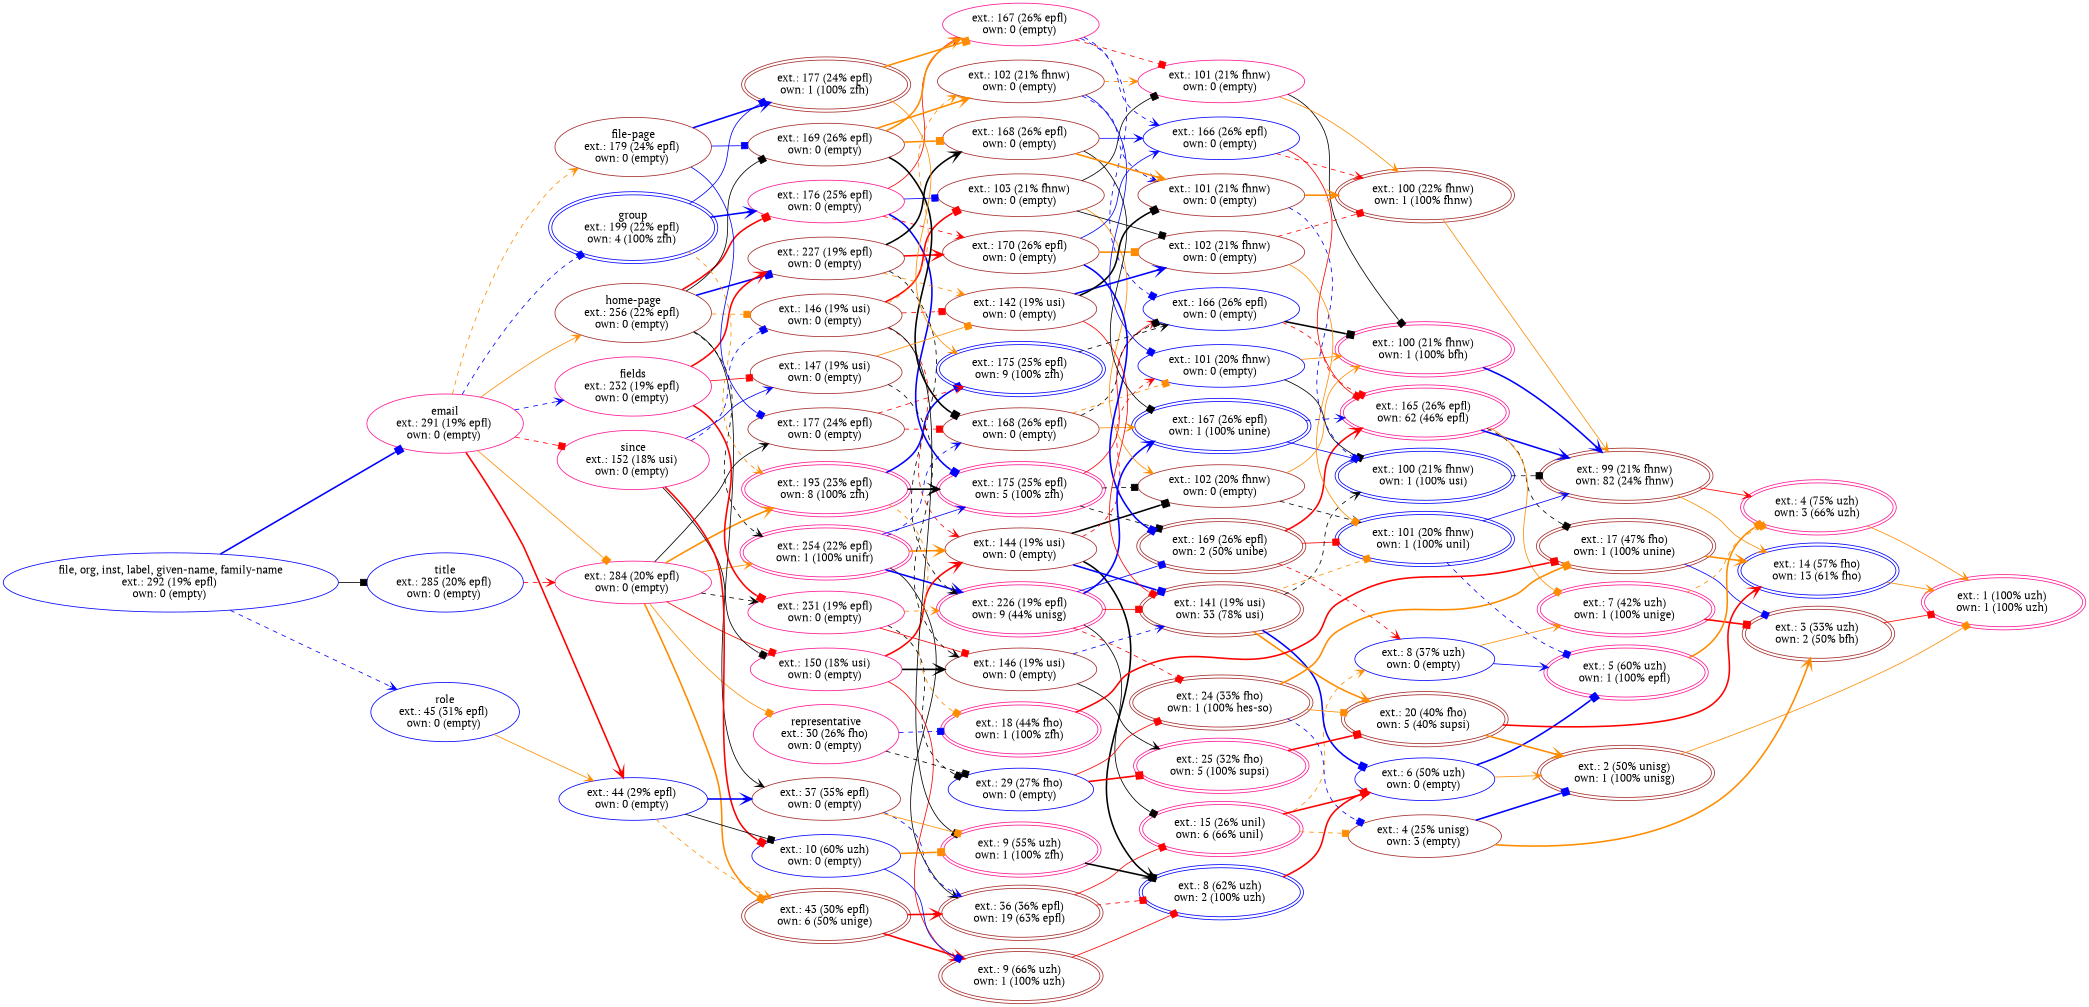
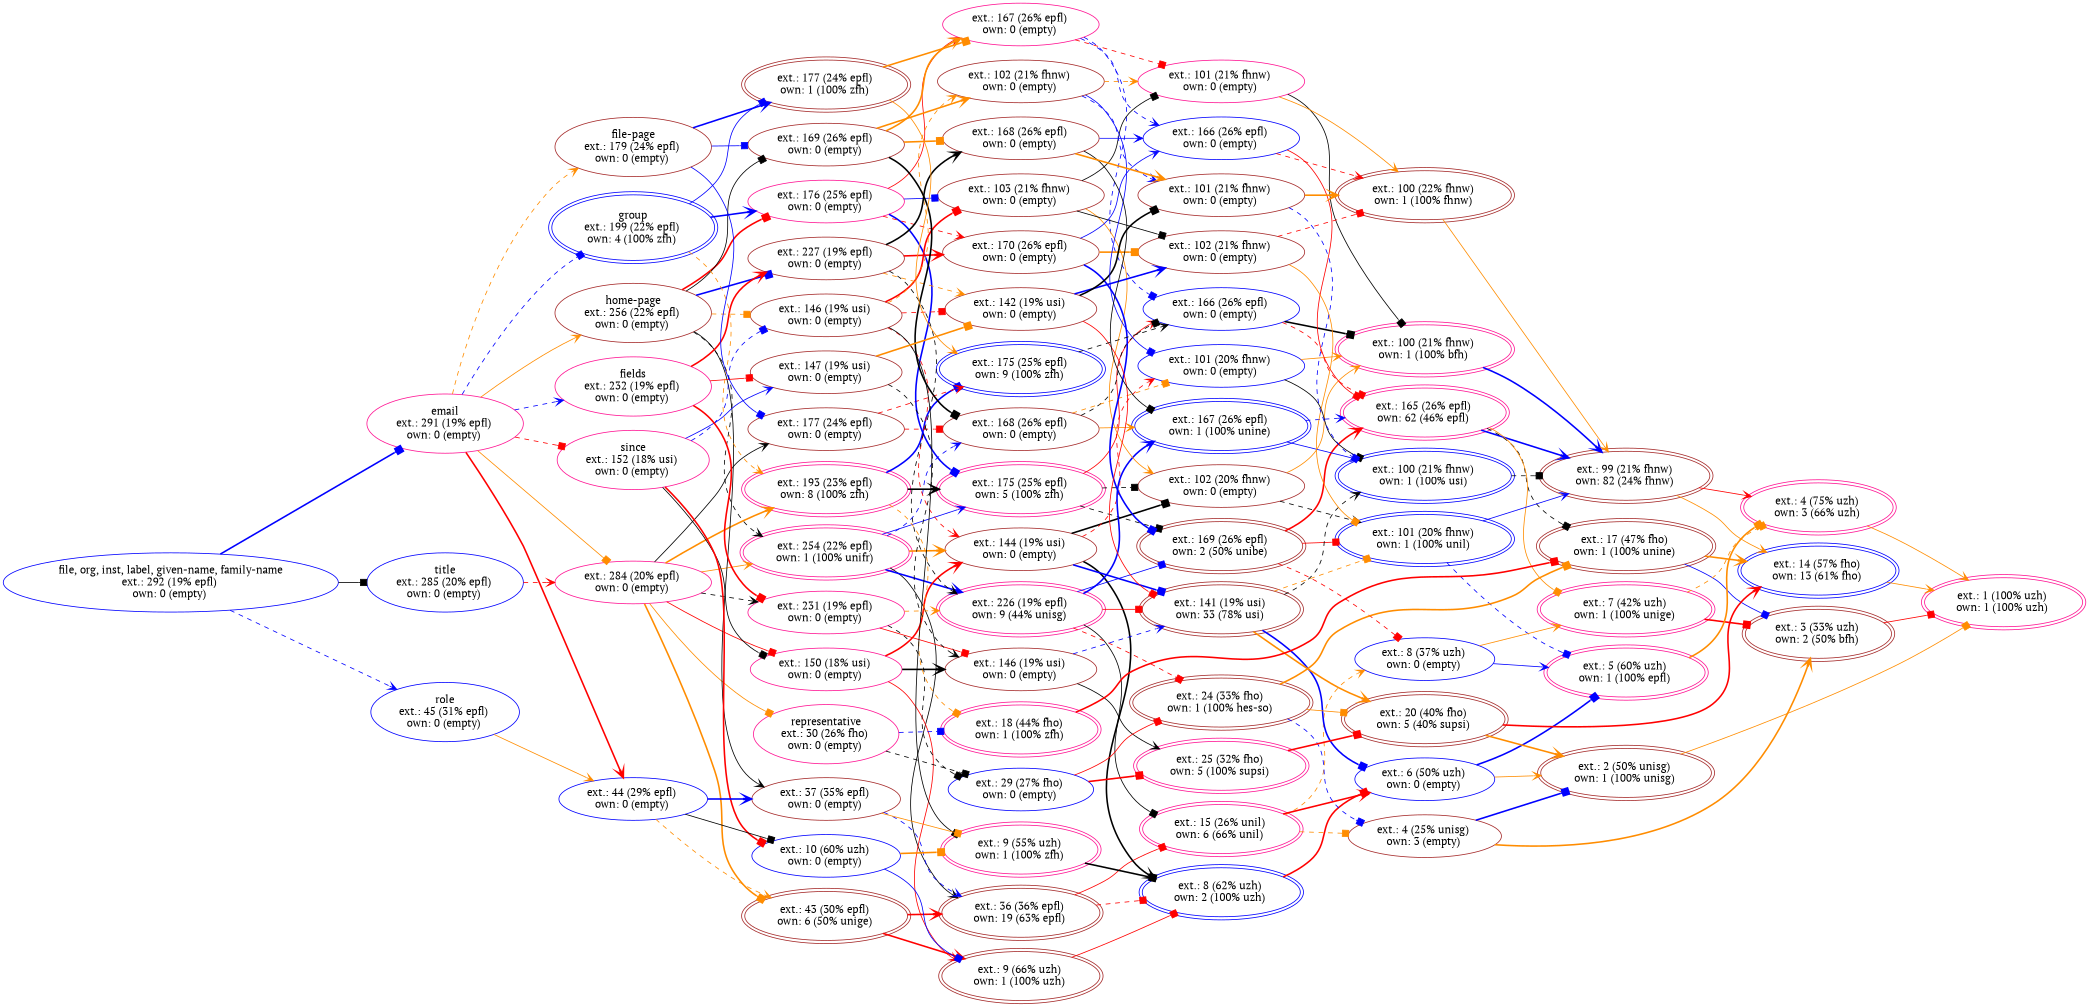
edge "ext.: 147 (19% usi) own: 0 (empty)" -> "ext.: 142 (19% usi) own: 0 (empty)": style solid -> bold
edge "ext.: 169 (26% epfl) own: 2 (50% unibe)" -> "ext.: 8 (37% uzh) own: 0 (empty)": arrowhead vee -> box
